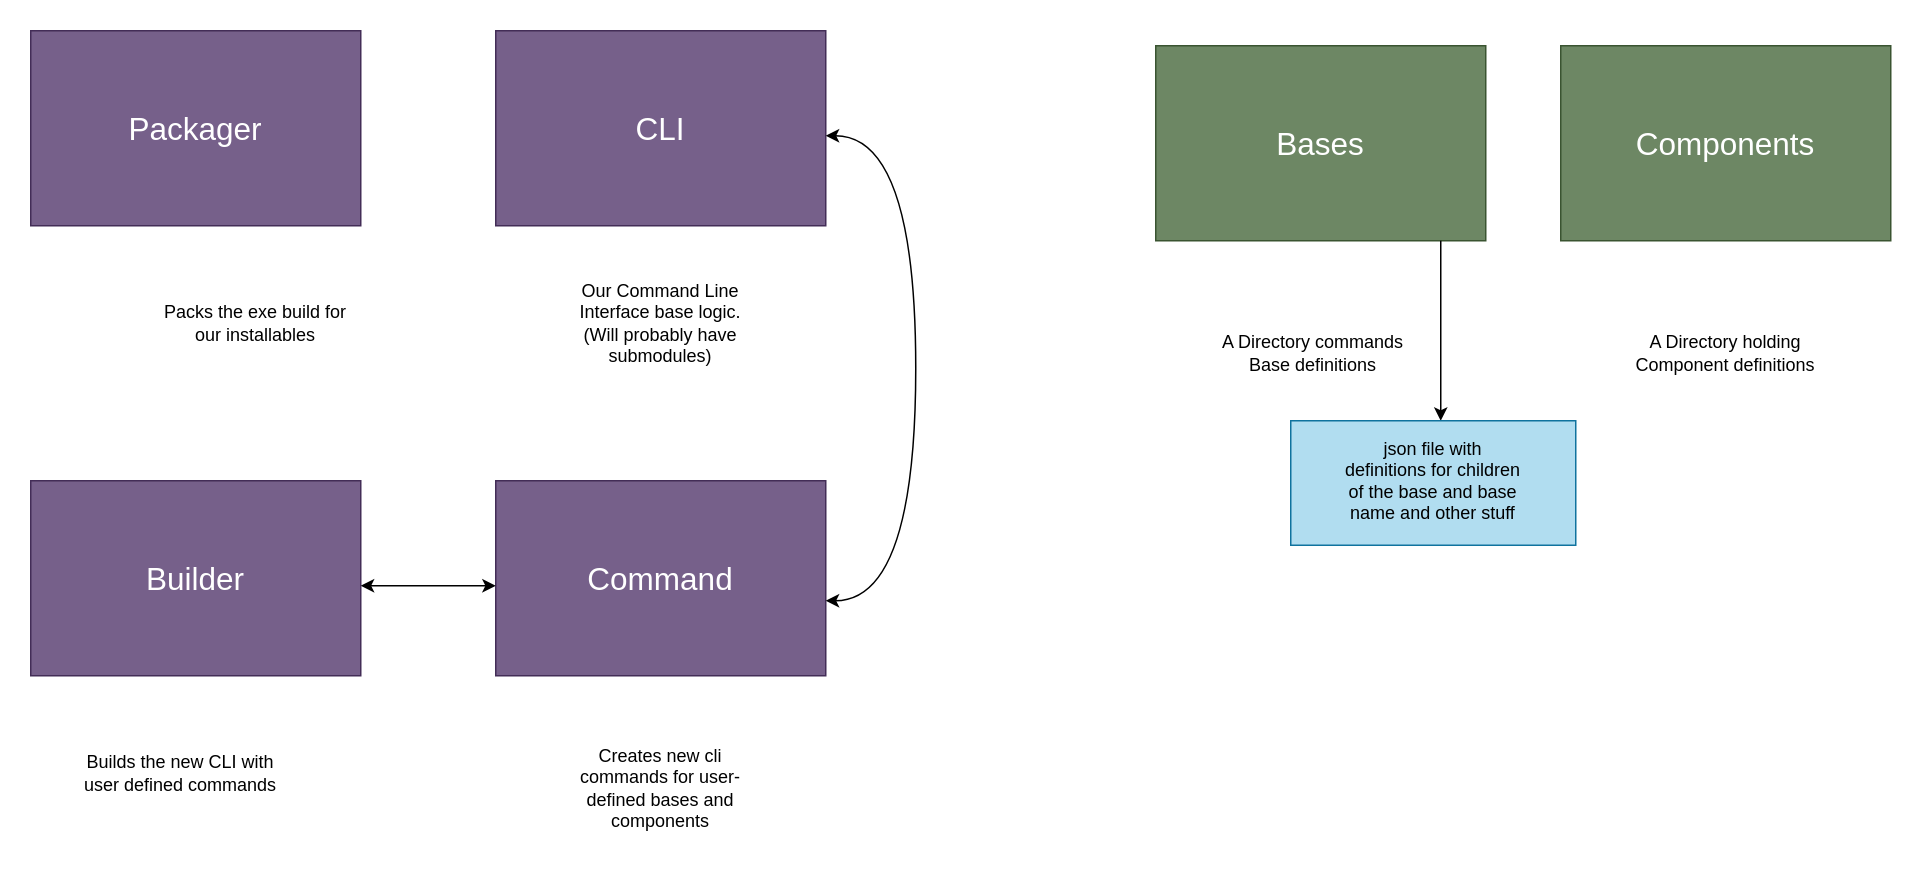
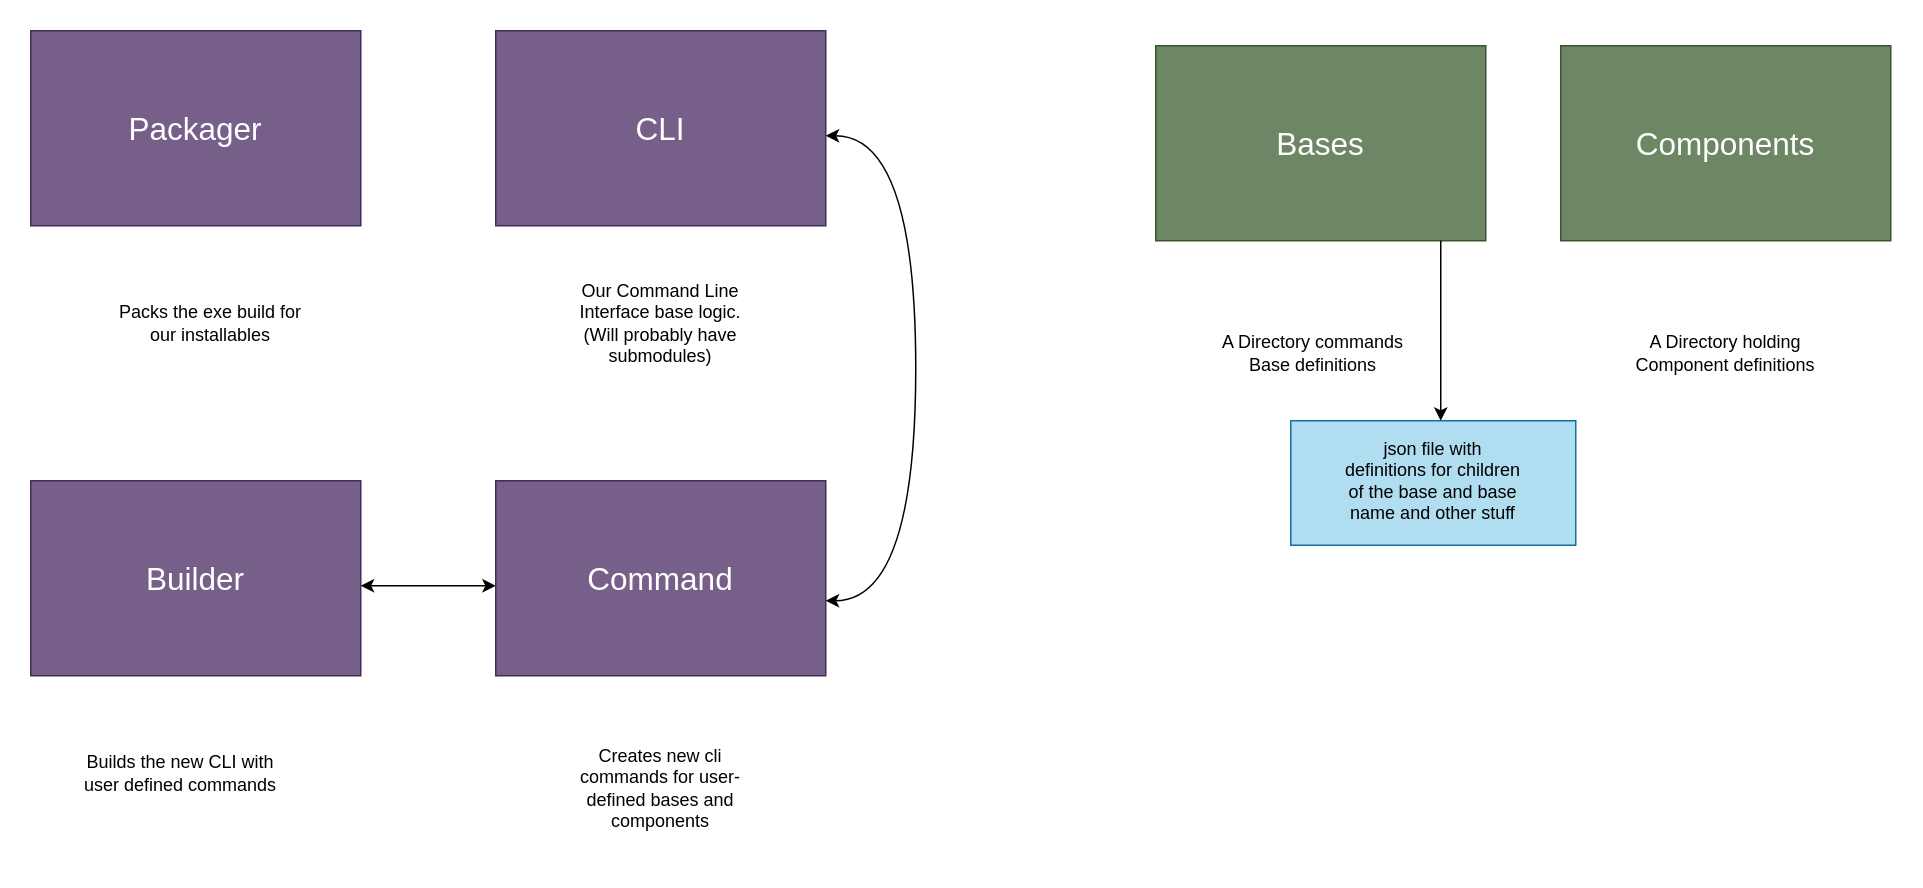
node "Packs the exe build for our installables": moved (256, 323) -> (211, 323)
